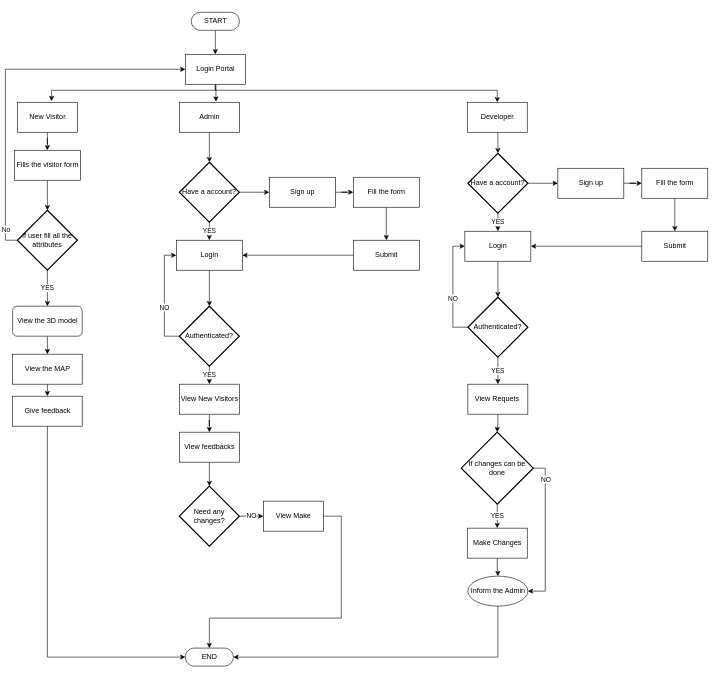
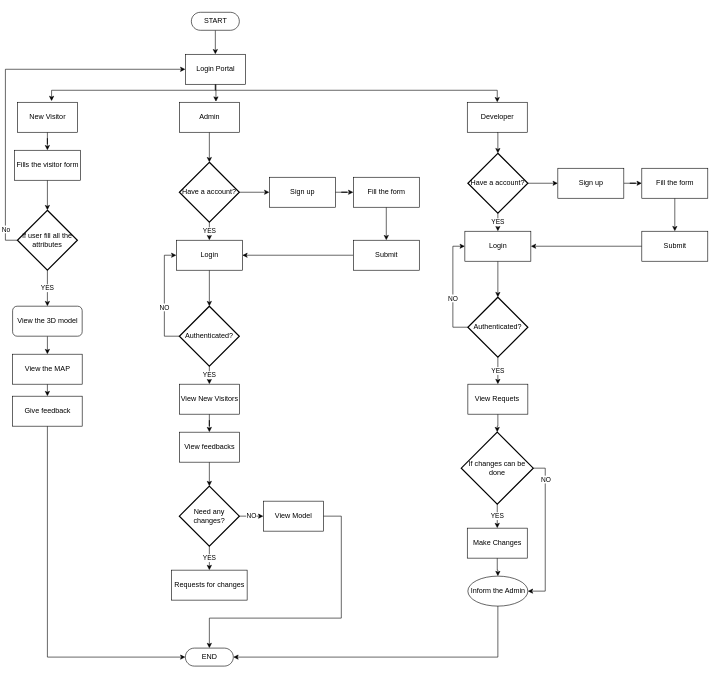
node "View Make": label "View Make" -> "View Model"
edge "Need any changes?" -> "Requests for changes": added, label "YES"
node "Requests for changes": added
